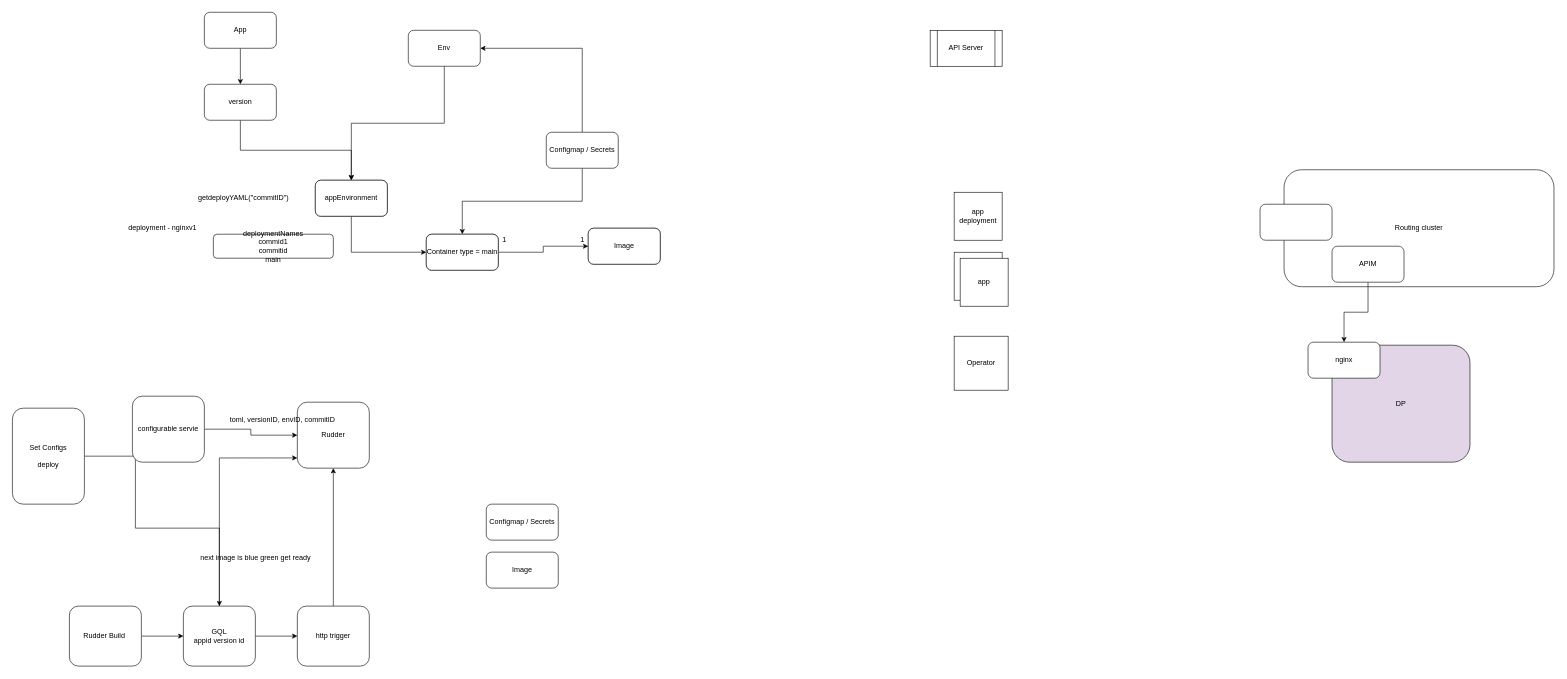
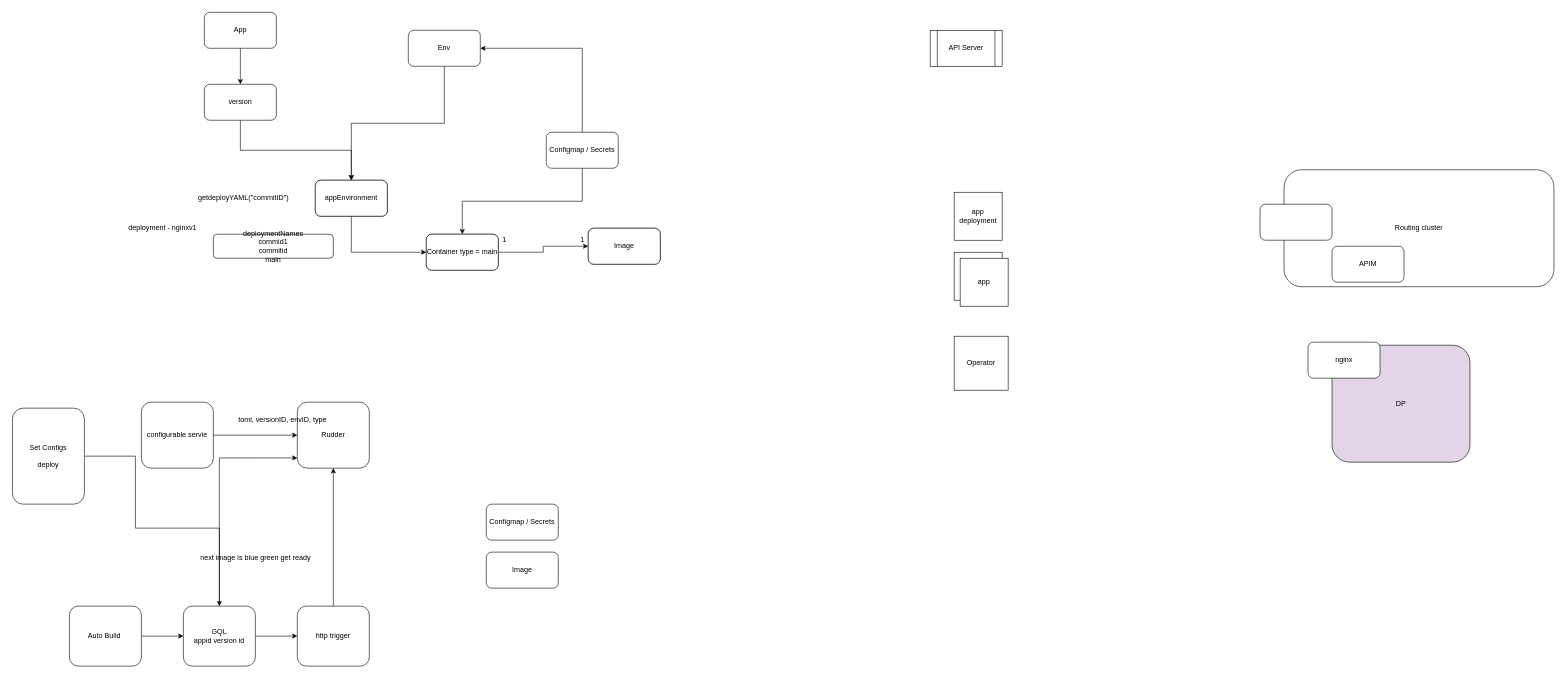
edge "APIM" -> "nginx": removed
node "toml, versionID, envID, commitID": label "toml, versionID, envID, commitID" -> "toml, versionID, envID, type"
node "configurable servie": moved (168, 429) -> (177, 435)
node "Rudder Build": label "Rudder Build" -> "Auto Build"
